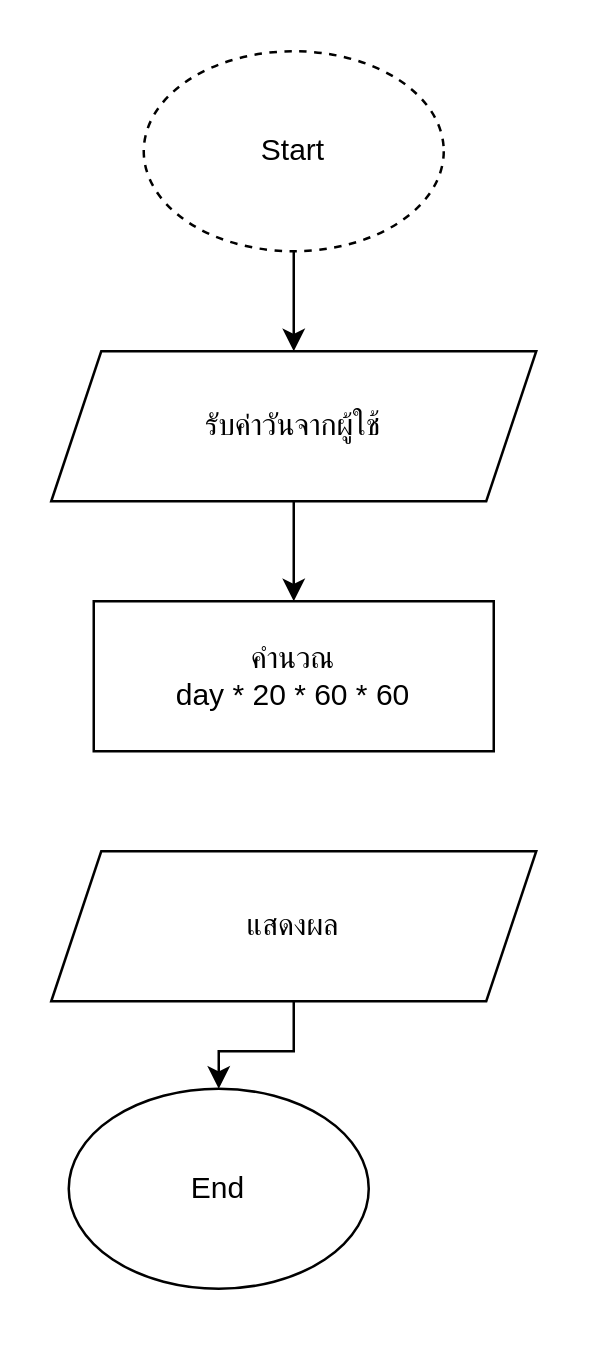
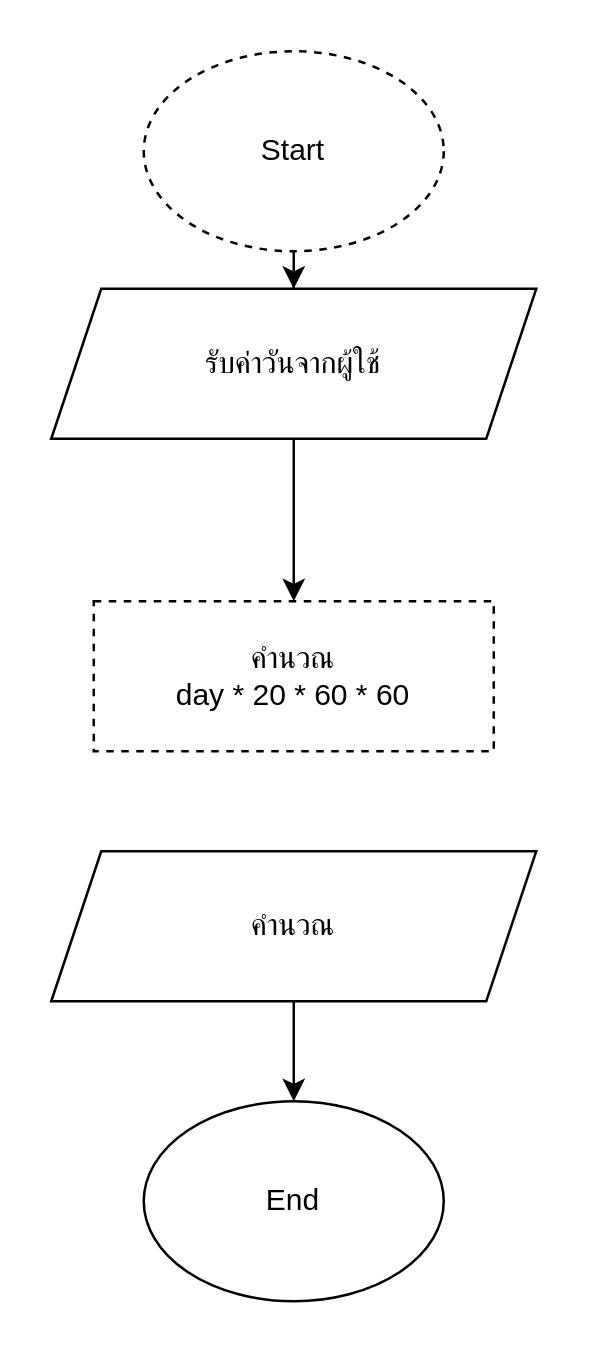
node "รับค่าวันจากผู้ใช้": moved (294, 426) -> (294, 364)
node "คำนวณ day * 20 * 60 * 60": style solid -> dashed
node "แสดงผล": label "แสดงผล" -> "คำนวณ"
node "End": moved (219, 1189) -> (294, 1201)
